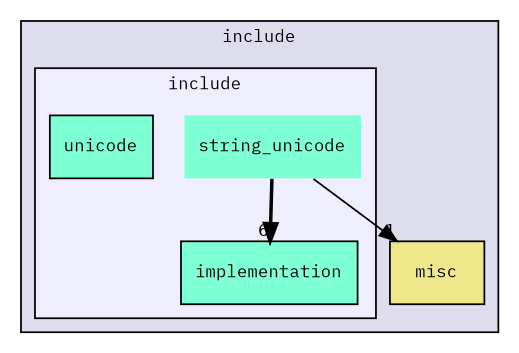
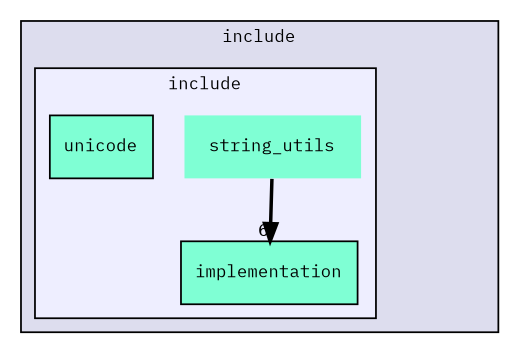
node "string_unicode": label "string_unicode" -> "string_utils"
node "misc": removed
